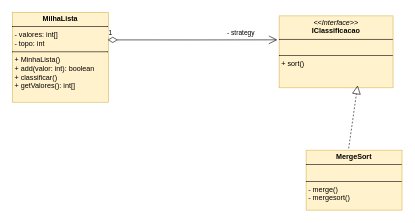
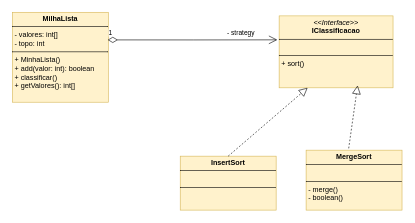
edge "InsertSort" -> "<<Interface>> IClassificacao + sort()": added
node "MergeSort - merge() - mergesort()": label "MergeSort - merge() - mergesort()" -> "MergeSort - merge() - boolean()"
node "InsertSort": added
